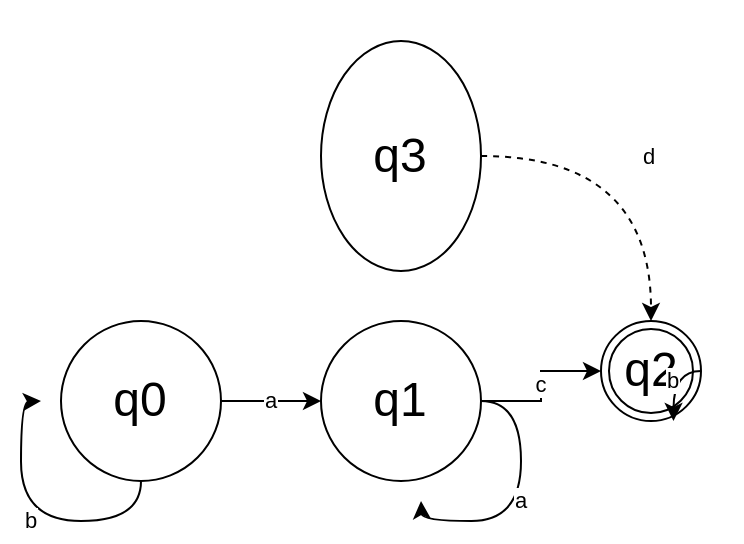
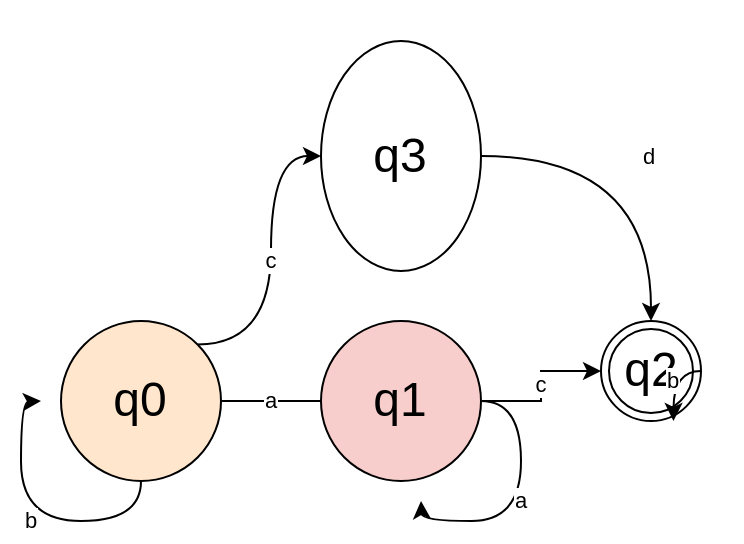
edge "q3" -> "q2": style dashed -> solid
edge "q0" -> "q3": added, label "c"
node "q0": fillcolor #ffffff -> #ffe6cc
edge "q0" -> "q1": arrowhead classic -> none
node "q1": fillcolor #ffffff -> #f8cecc
